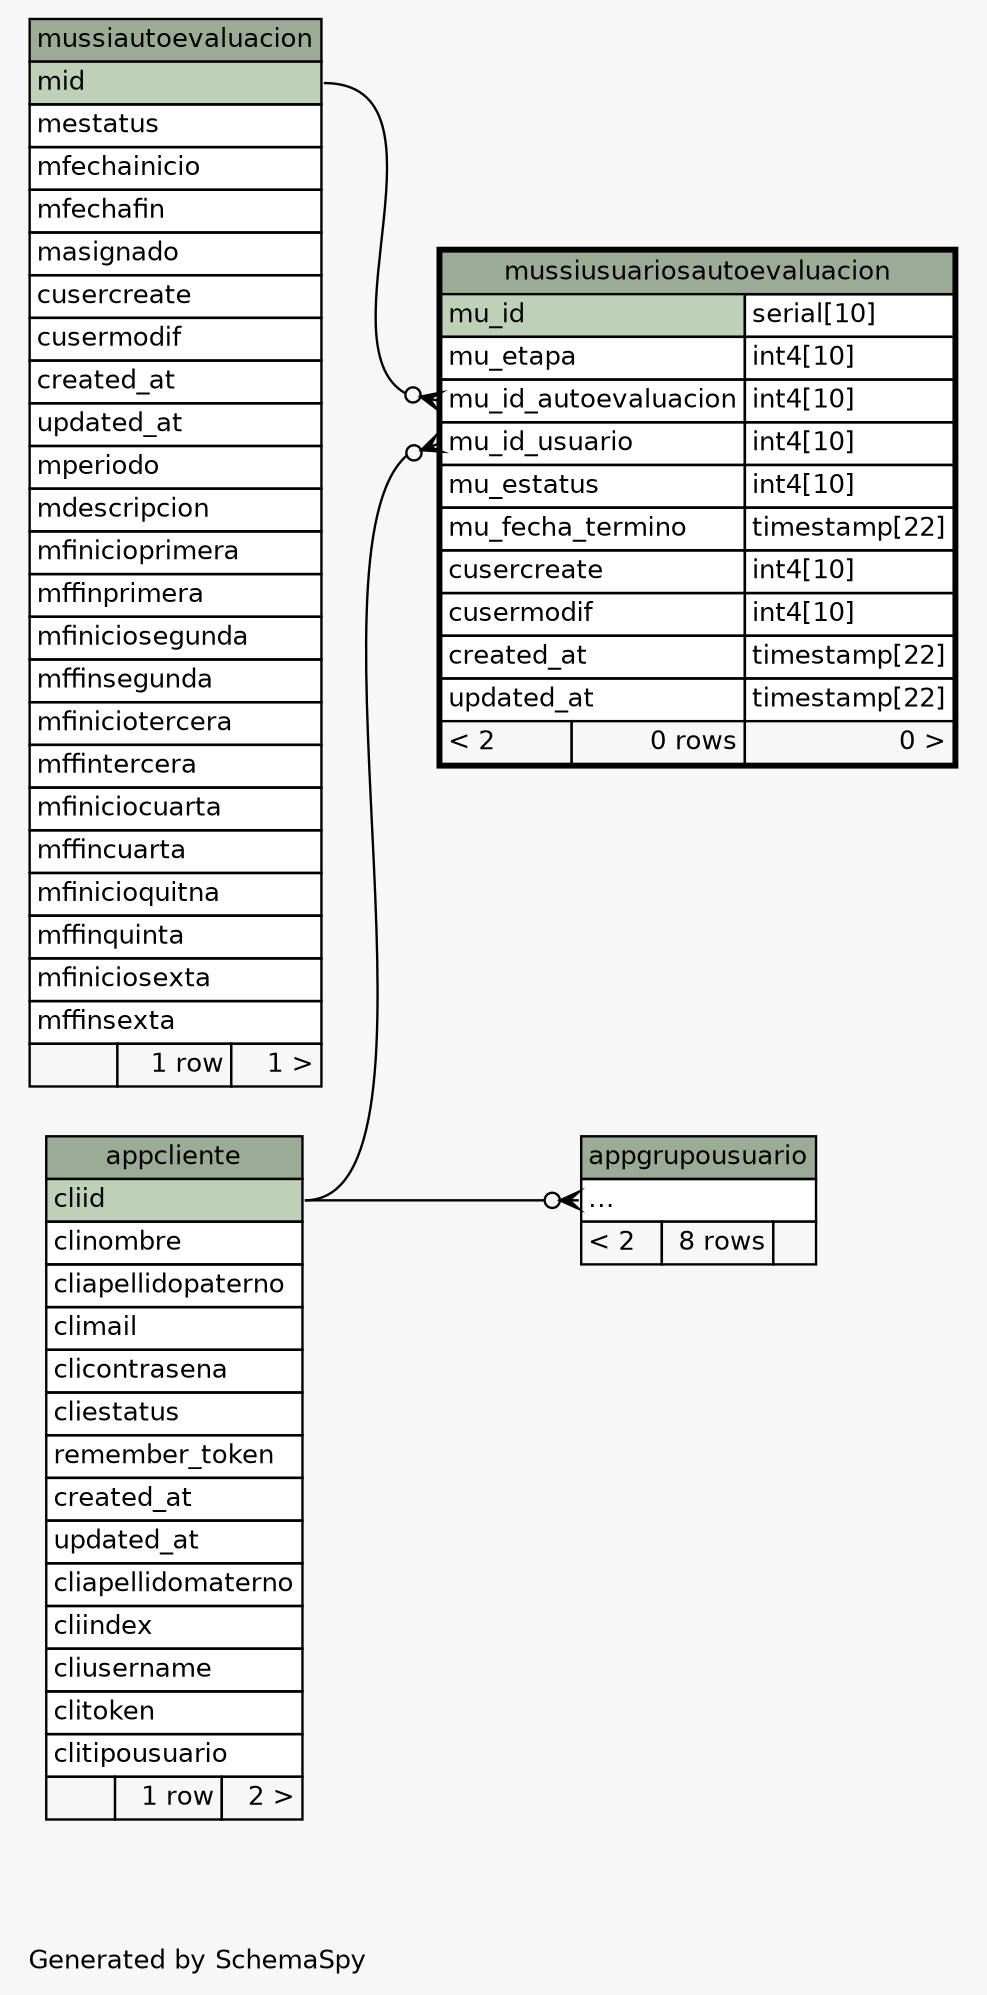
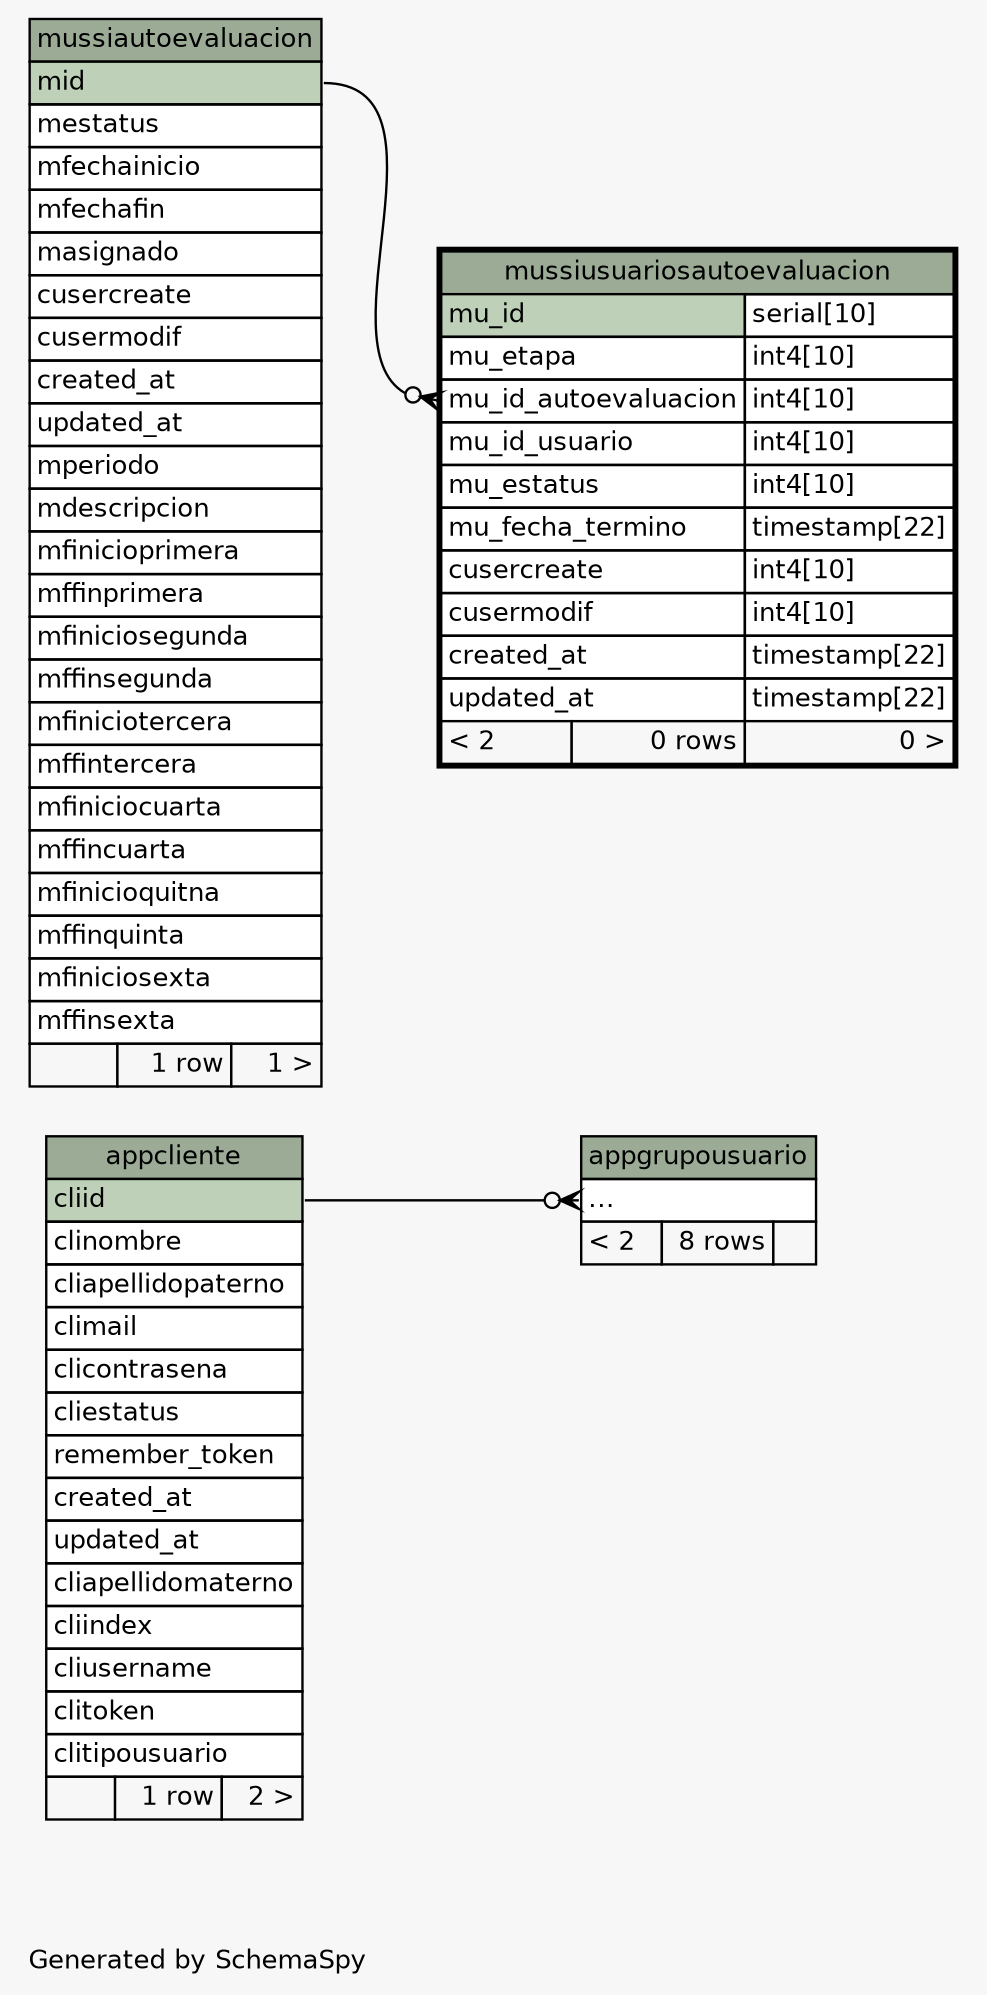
edge "appcliente" -> "mussiusuariosautoevaluacion": removed
